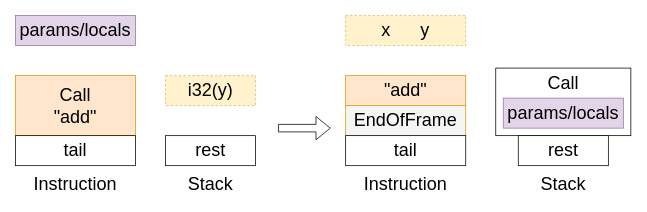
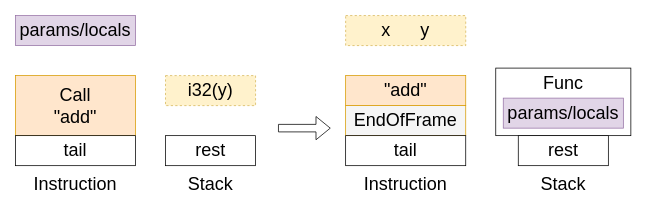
node "Call": label "Call" -> "Func"
